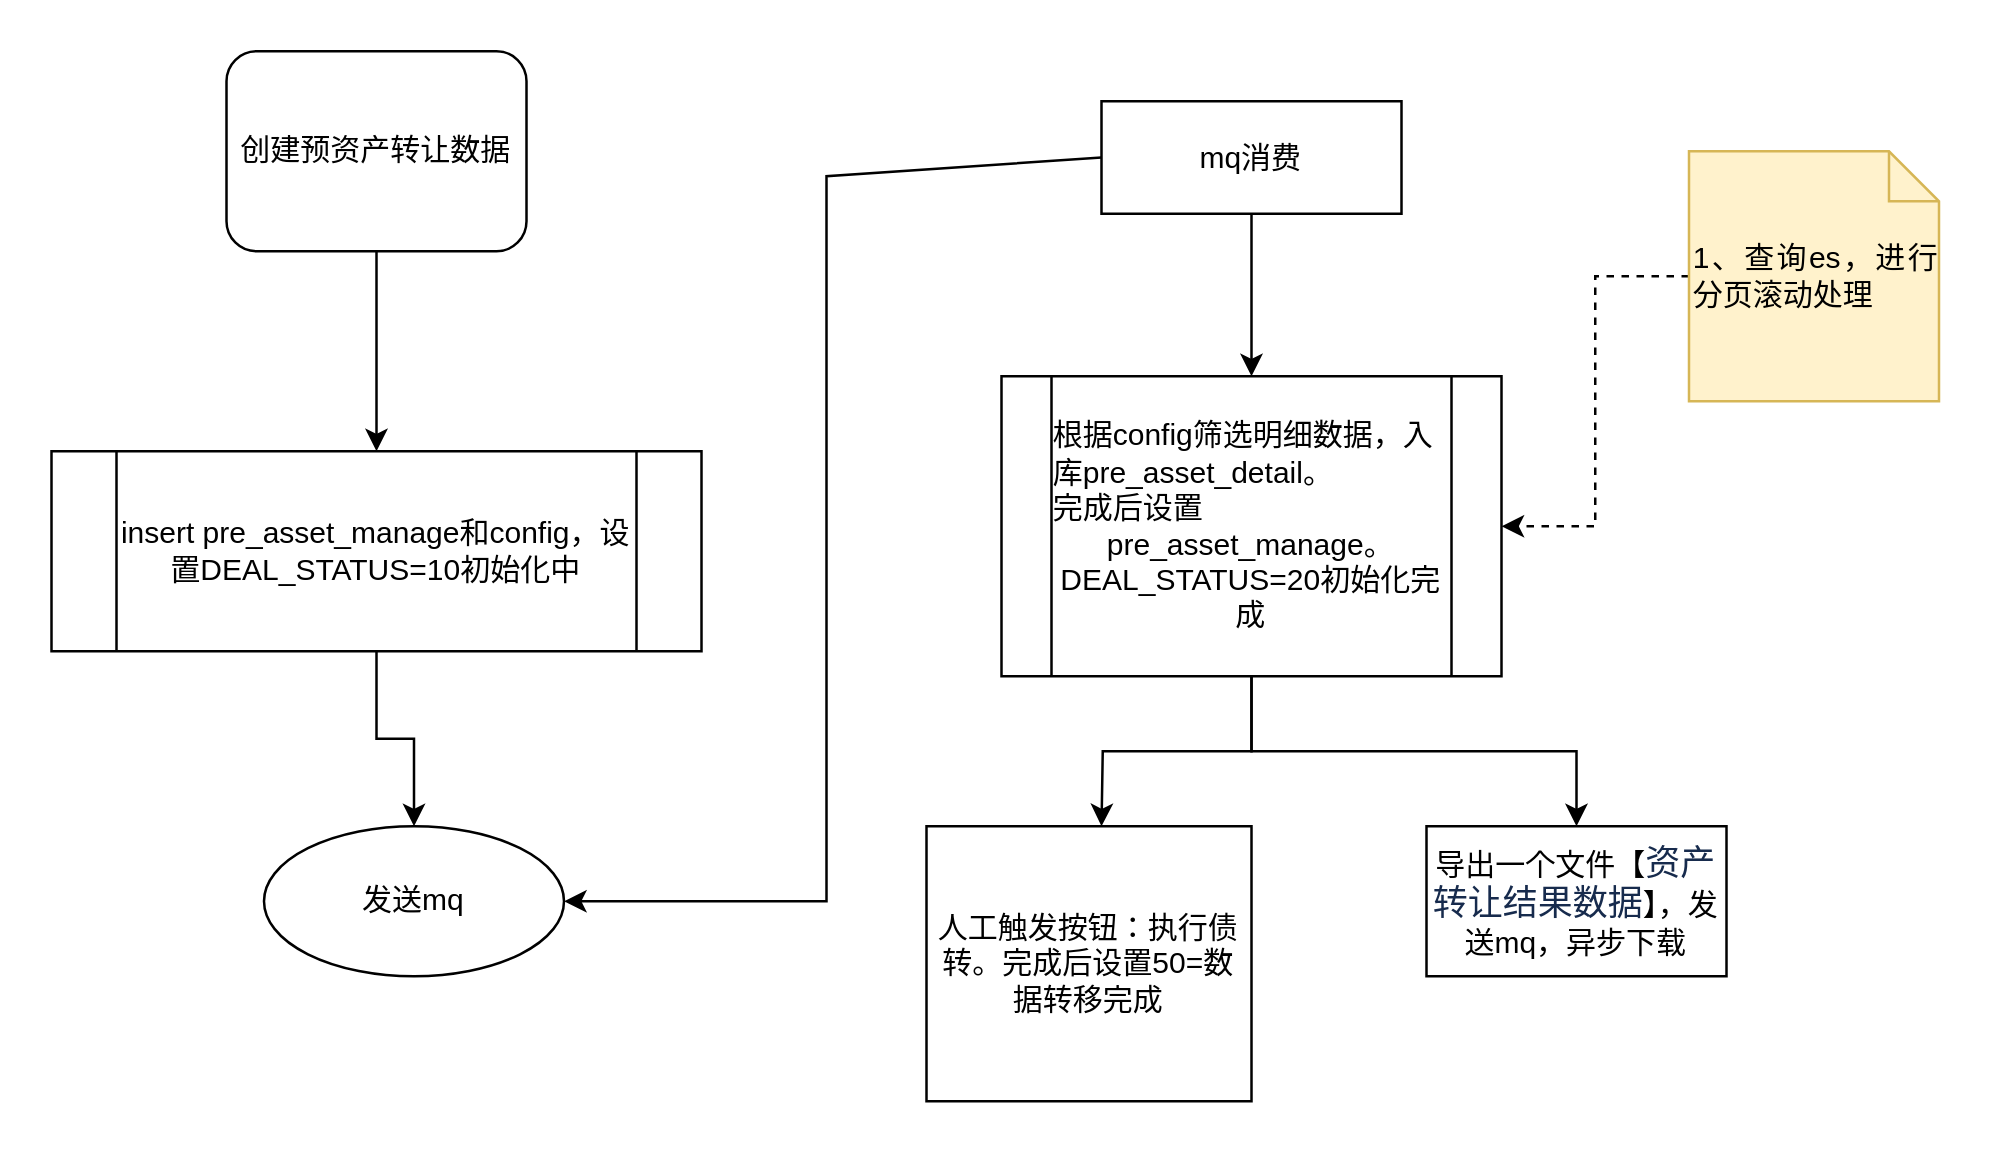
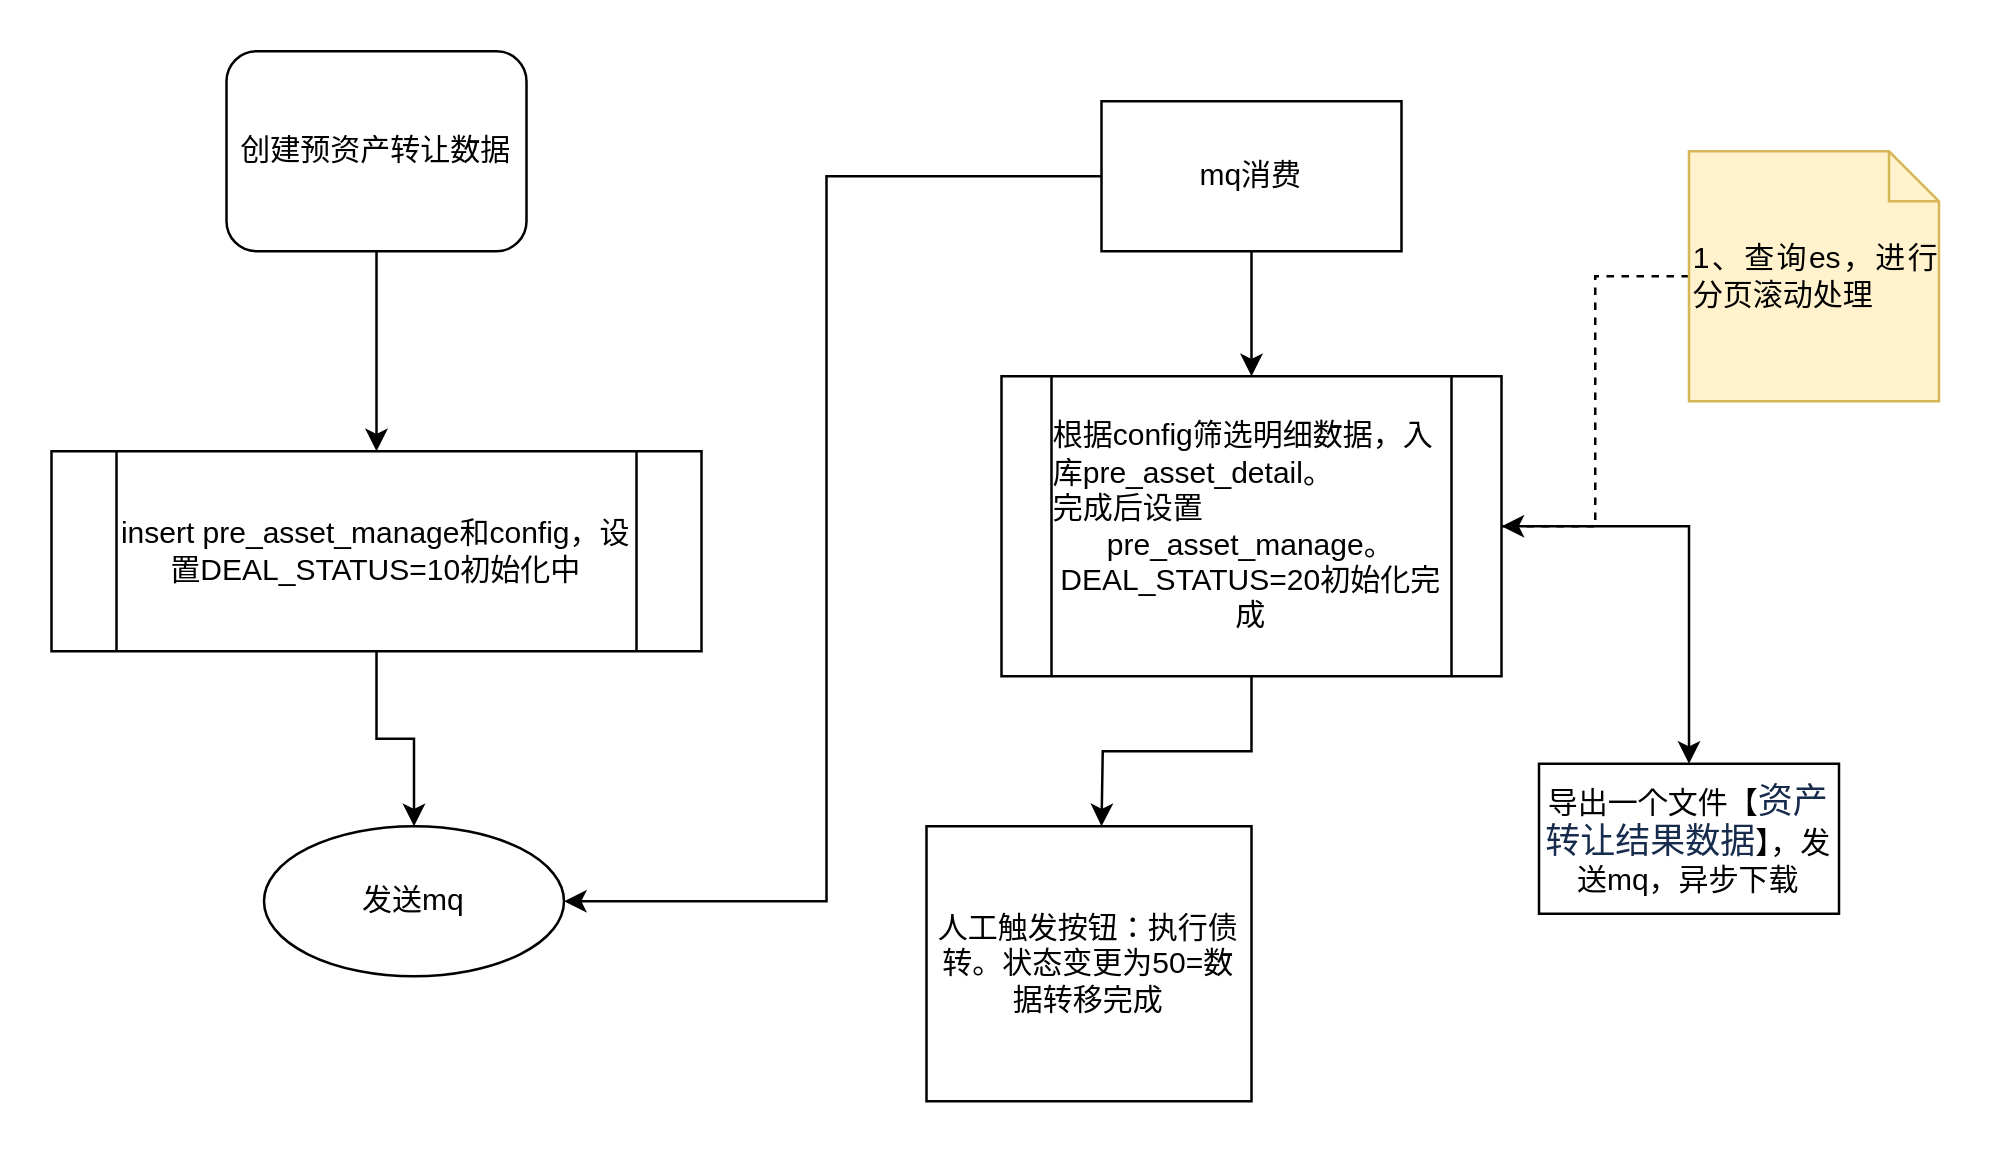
node "mq消费": size 300x113 -> 300x150
node "导出一个文件【资产转让结果数据】，发送mq，异步下载": moved (1576, 901) -> (1689, 839)
node "人工触发按钮：执行债转。完成后设置50=数据转移完成": label "人工触发按钮：执行债转。完成后设置50=数据转移完成" -> "人工触发按钮：执行债转。状态变更为50=数据转移完成"
